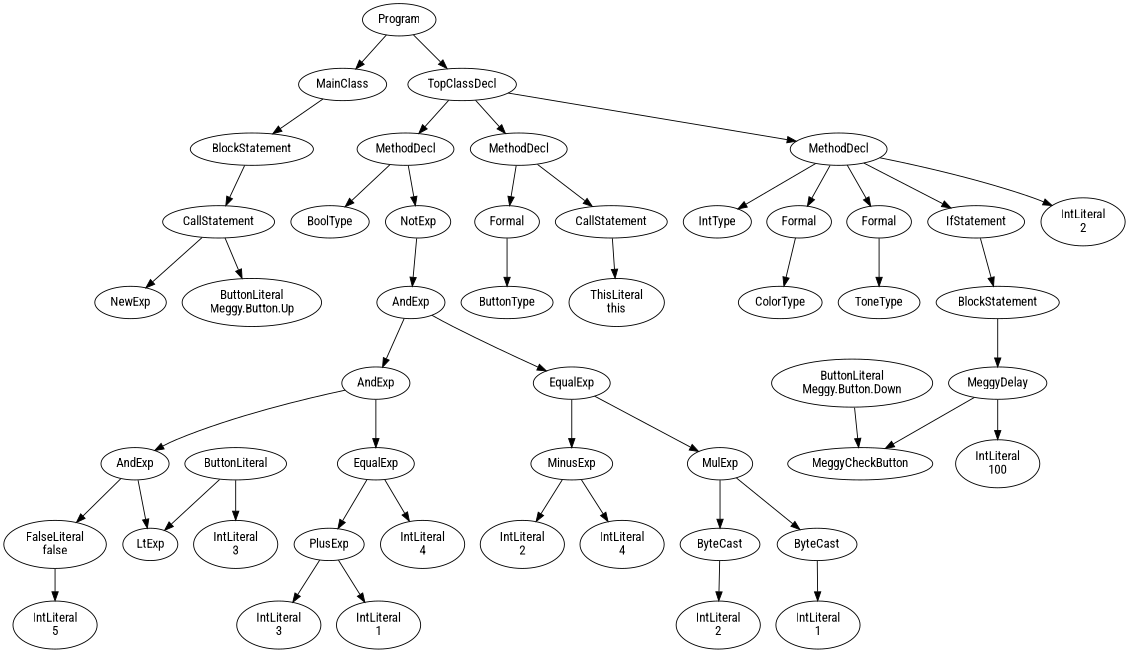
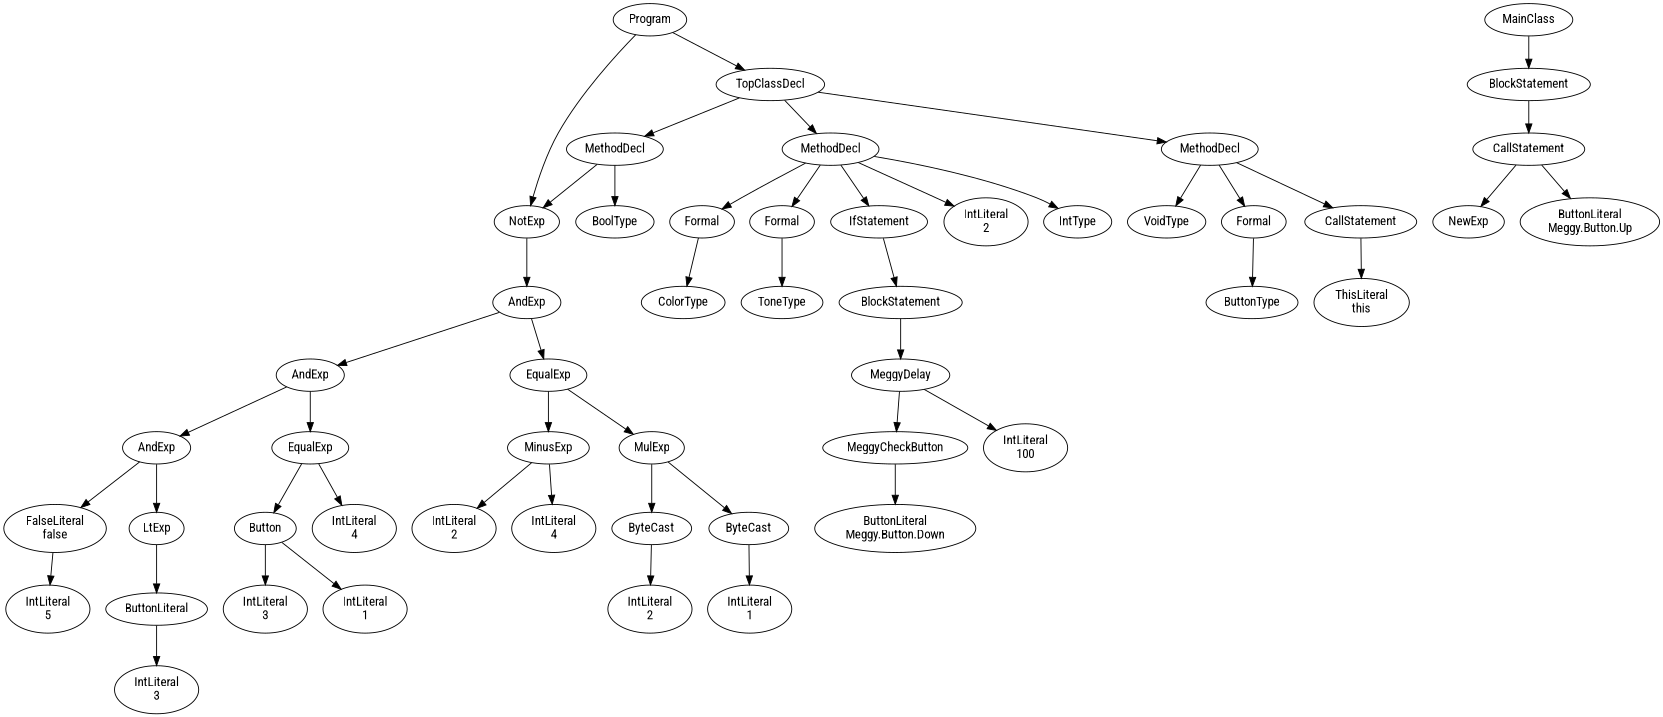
edge "Program" -> "MainClass": now "Program" -> "NotExp"
node "VoidType": added
edge "ButtonLiteral Meggy.Button.Down" -> "MeggyCheckButton": reversed
edge "ButtonLiteral" -> "LtExp": reversed
node "PlusExp": label "PlusExp" -> "Button"
